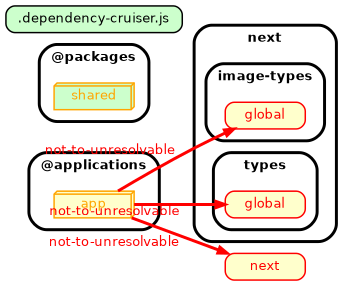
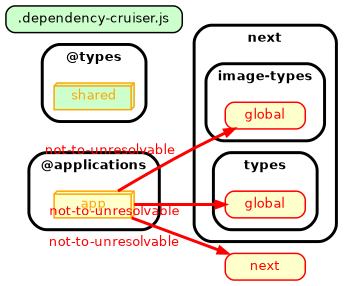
cluster "@packages": label "@packages" -> "@types"
